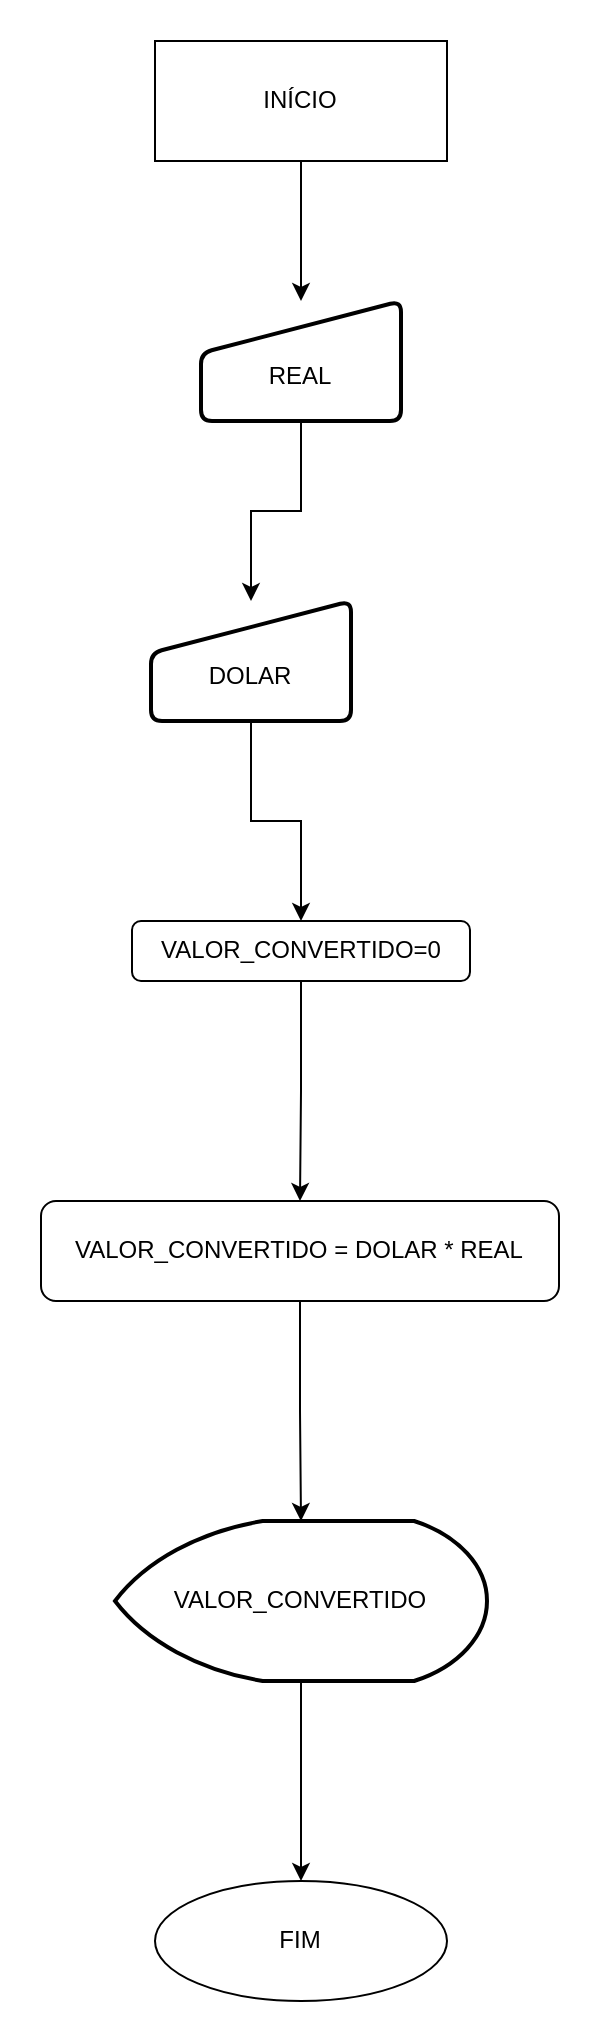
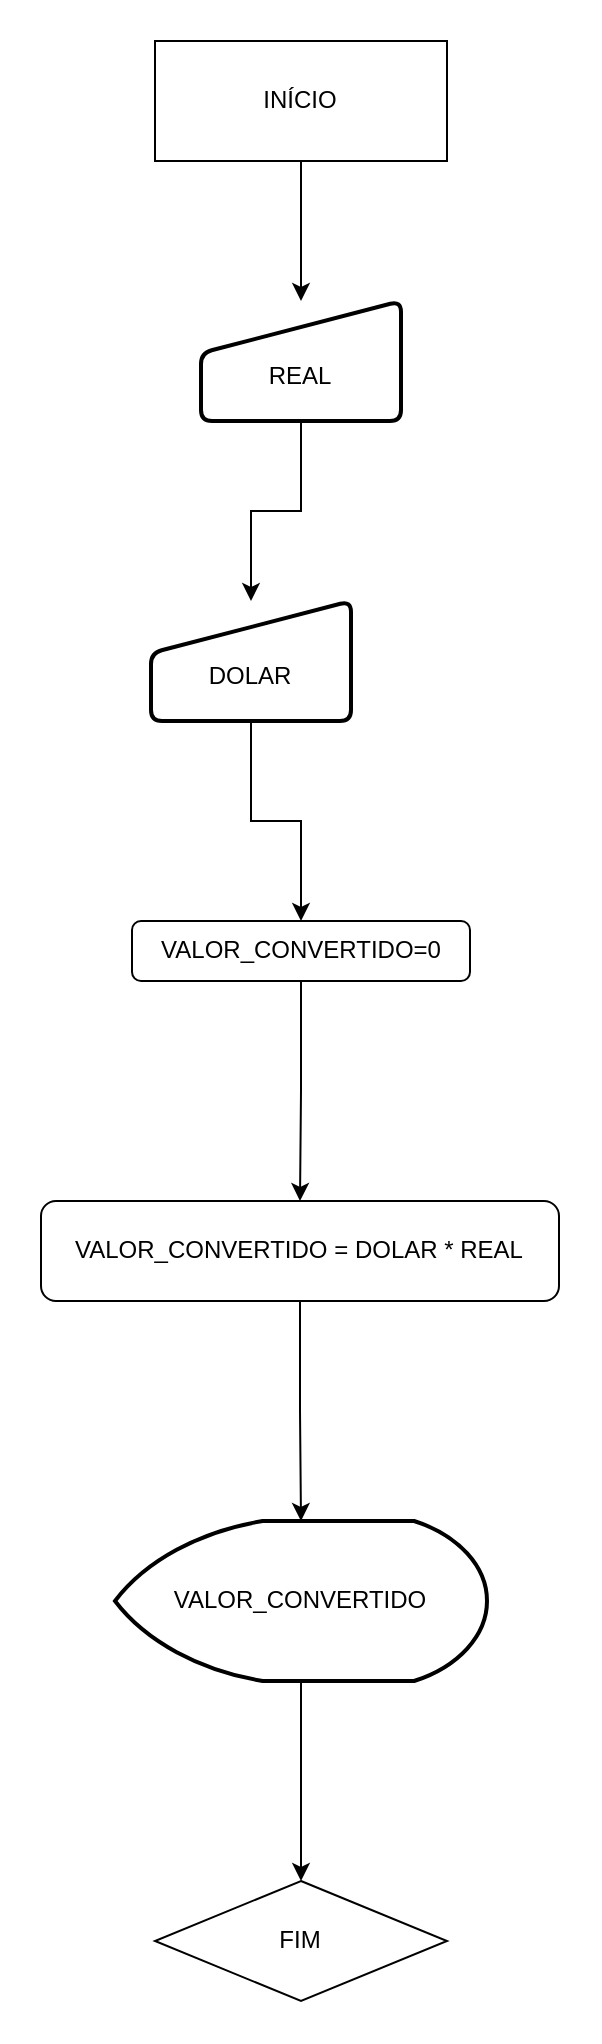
node "FIM": shape ellipse -> diamond
